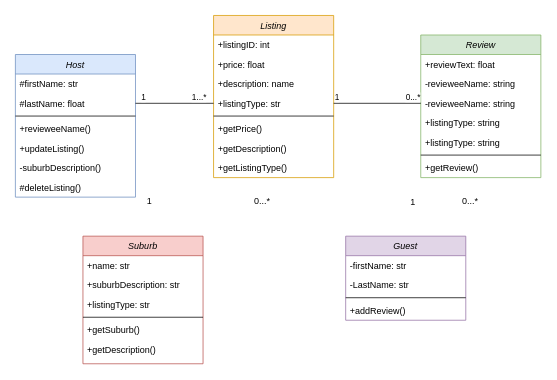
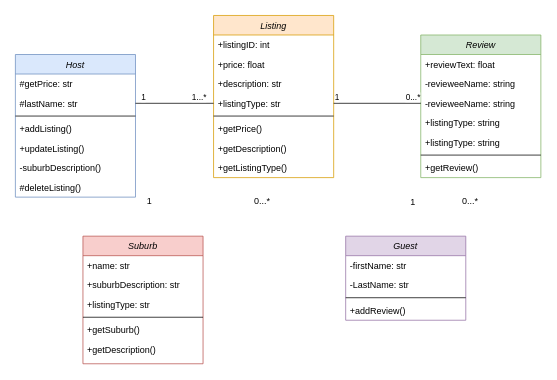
node "#firstName: str": label "#firstName: str" -> "#getPrice: str"
node "+description: name": label "+description: name" -> "+description: str"
node "#lastName: float": label "#lastName: float" -> "#lastName: str"
node "+revieweeName()": label "+revieweeName()" -> "+addListing()"
